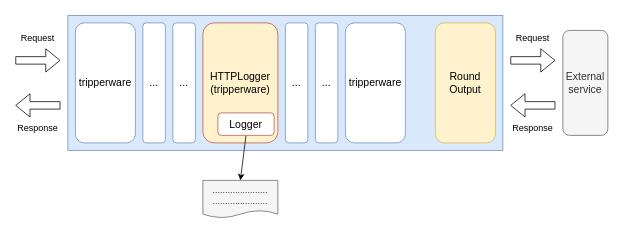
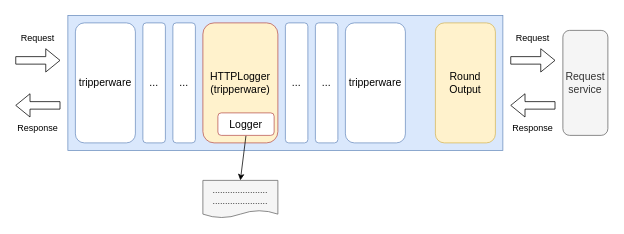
node "External service": label "External service" -> "Request service"
